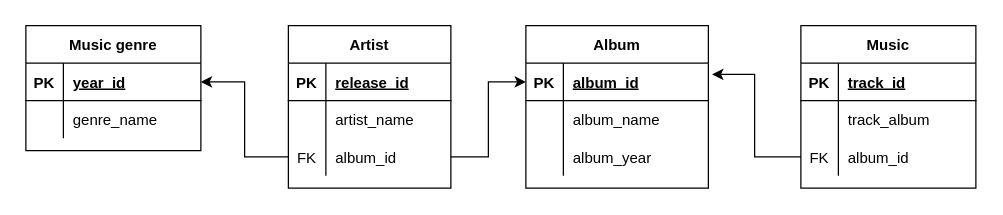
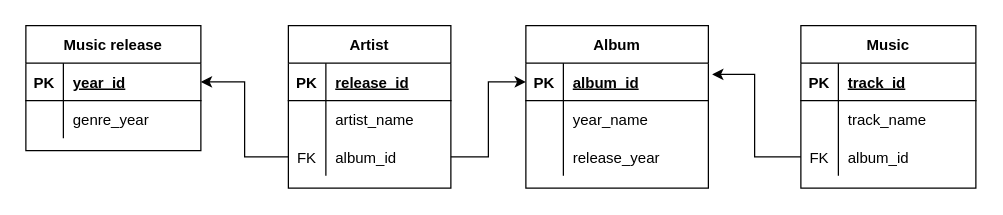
node "Music genre": label "Music genre" -> "Music release"
node "genre_name": label "genre_name" -> "genre_year"
node "album_name": label "album_name" -> "year_name"
node "track_album": label "track_album" -> "track_name"
node "album_year": label "album_year" -> "release_year"
